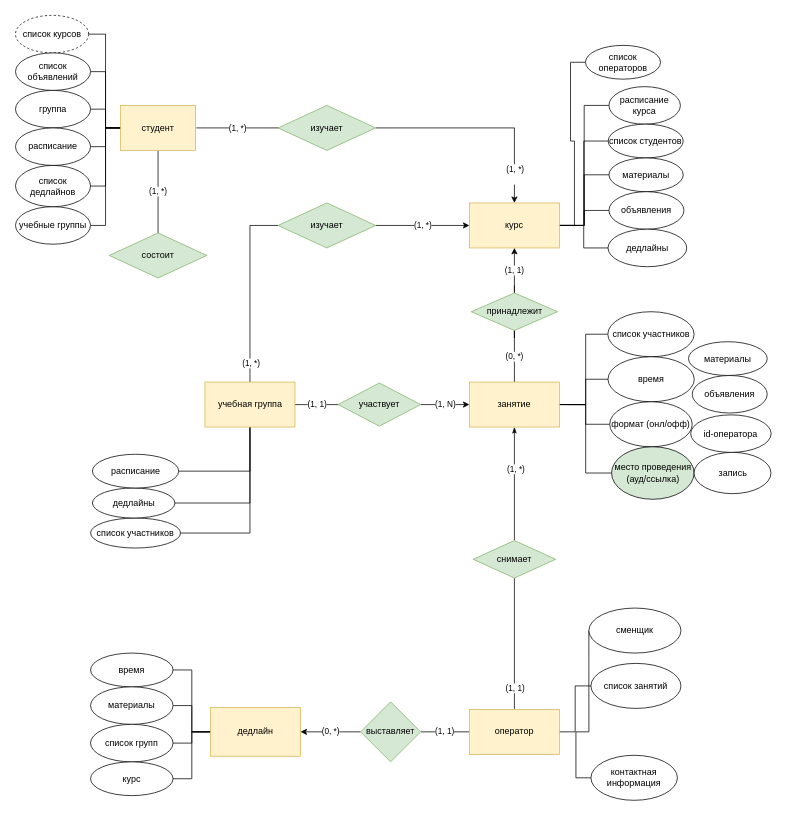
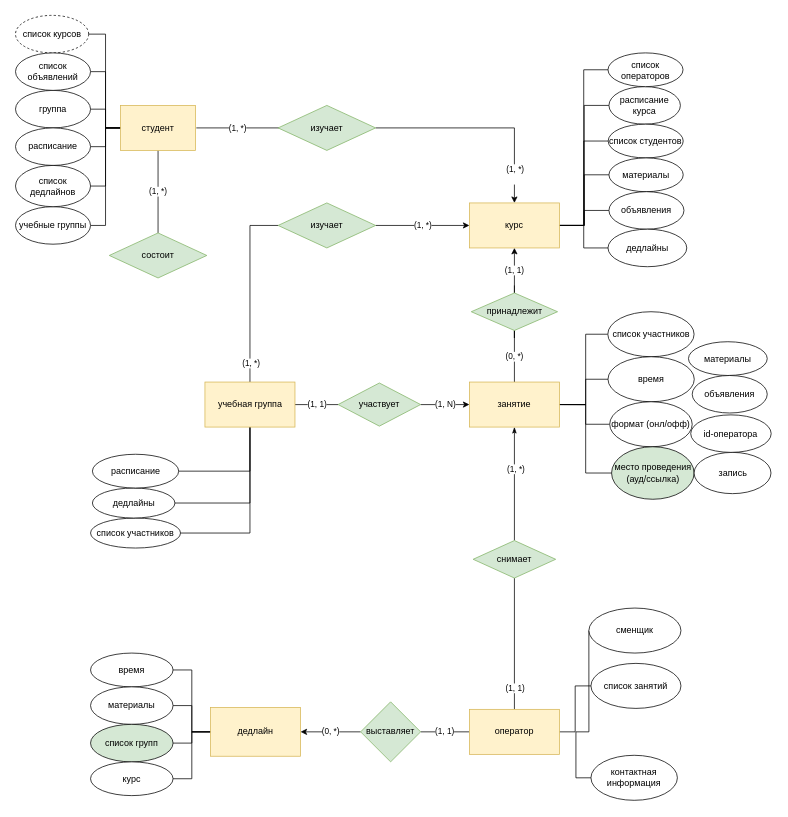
node "список операторов": moved (623, 62) -> (645, 70)
node "список групп": fillcolor #ffffff -> #d5e8d4
